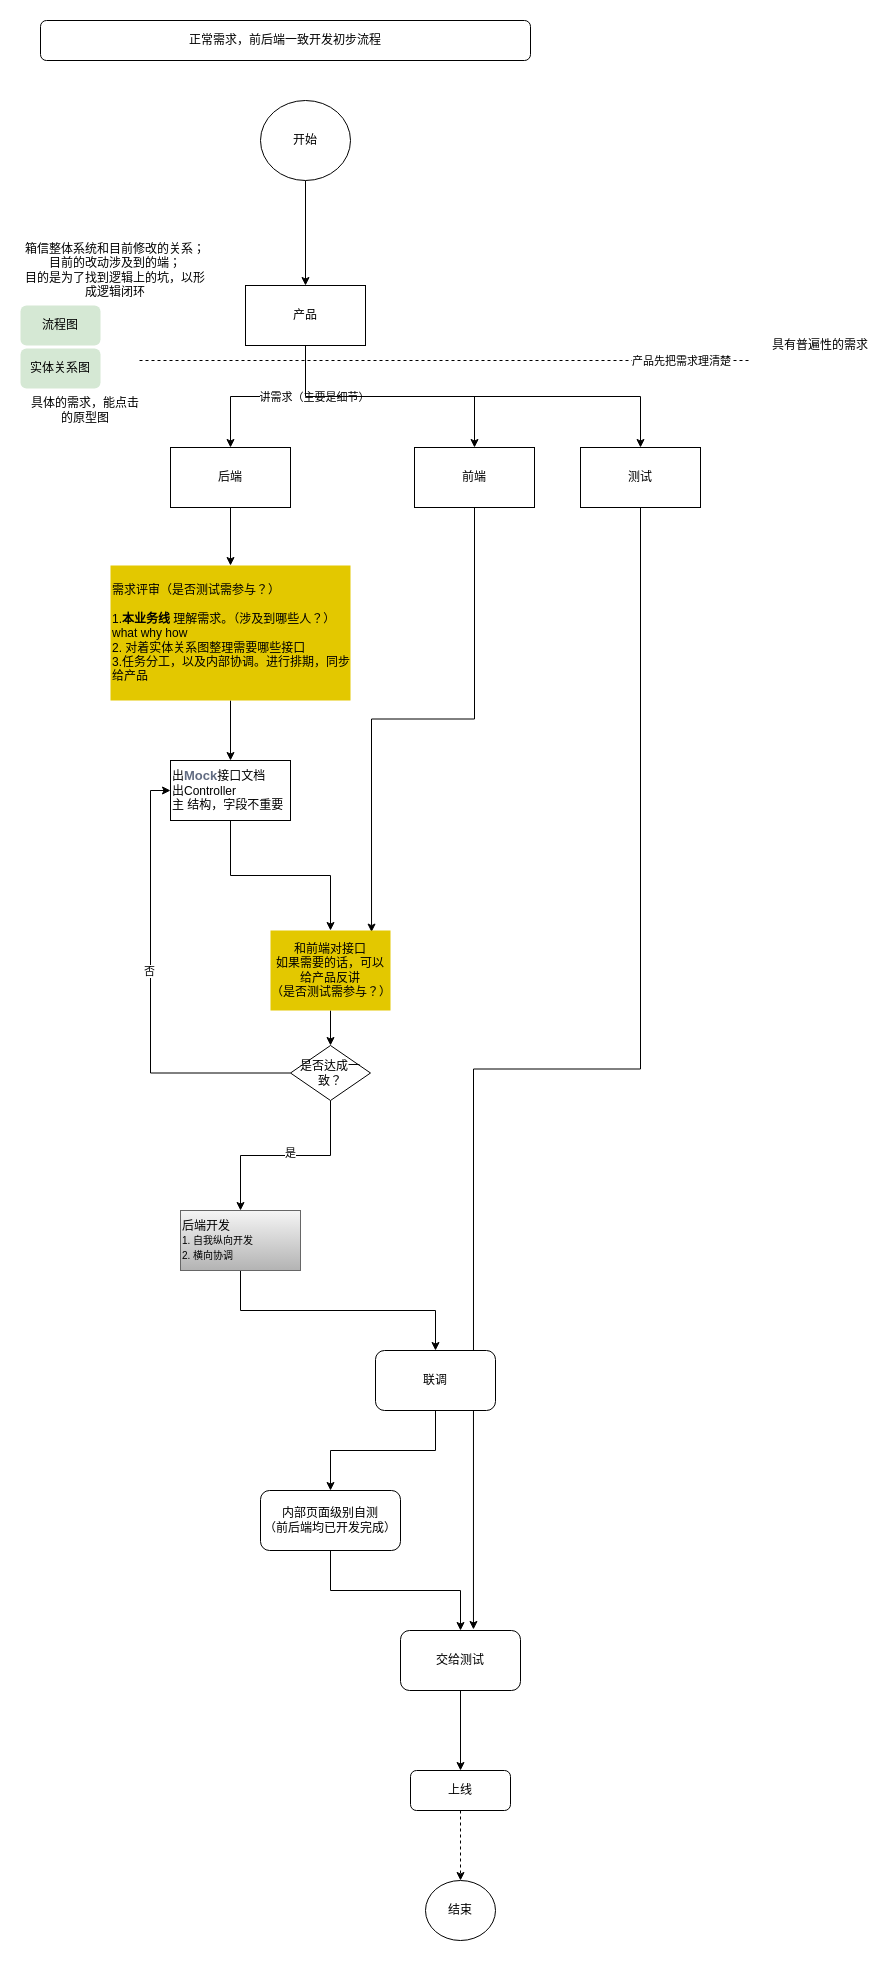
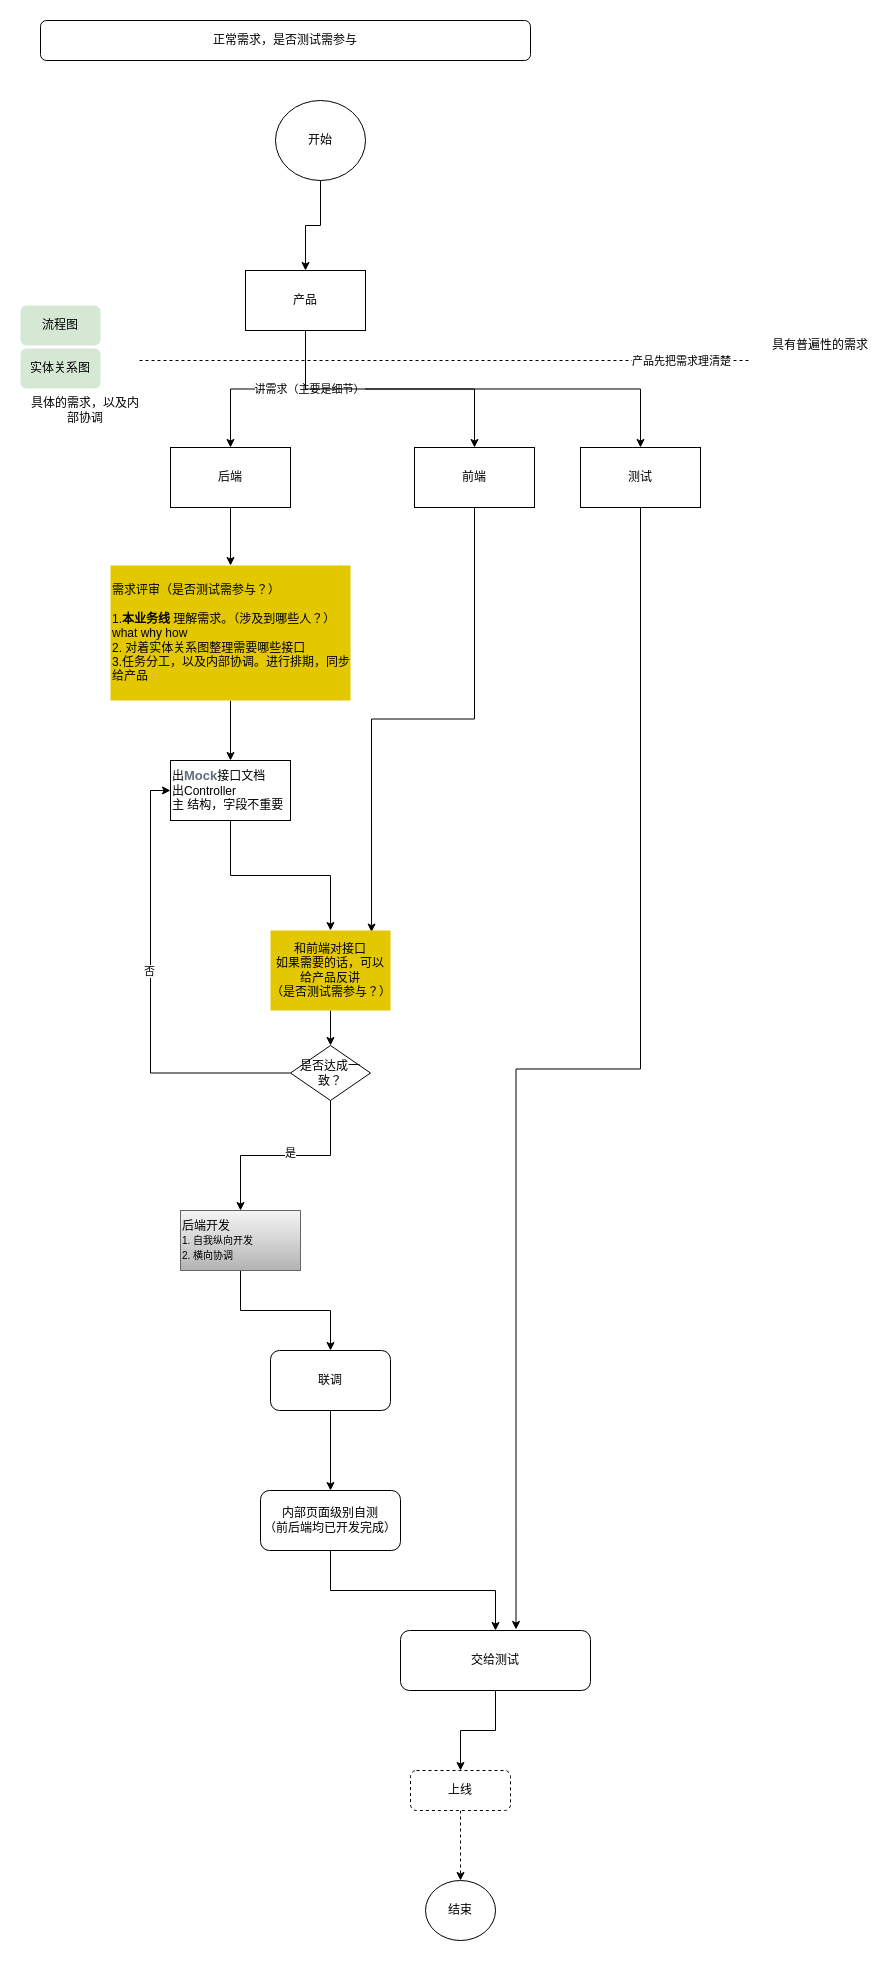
node "正常需求，前后端一致开发初步流程": label "正常需求，前后端一致开发初步流程" -> "正常需求，是否测试需参与"
node "开始": moved (306, 141) -> (321, 141)
node "箱信整体系统和目前修改的关系；目前的改动涉及到的端； 目的是为了找到逻辑上的坑，以形成逻辑闭环": removed
node "产品": moved (306, 316) -> (306, 301)
node "具体的需求，能点击的原型图": label "具体的需求，能点击的原型图" -> "具体的需求，以及内部协调"
node "联调": moved (436, 1381) -> (331, 1381)
node "交给测试": size 120x60 -> 190x60
node "上线": style solid -> dashed
